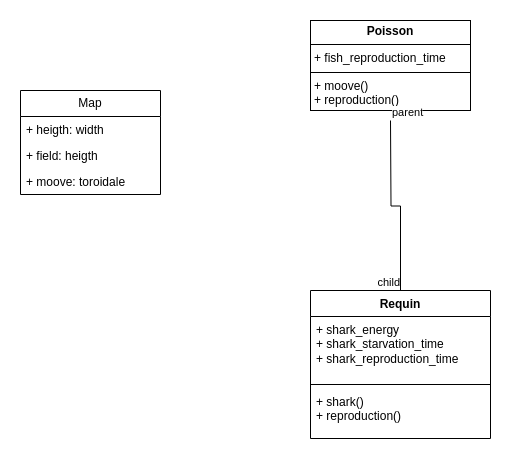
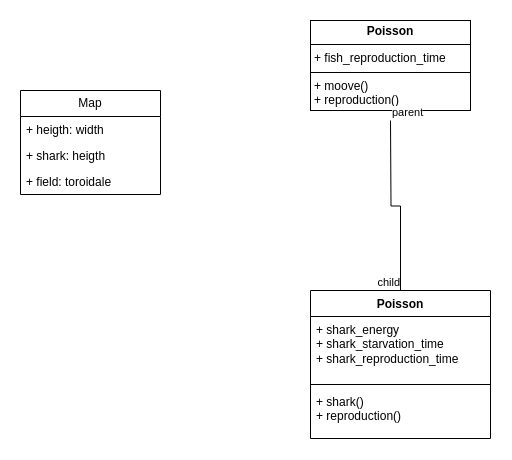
node "+ field: heigth": label "+ field: heigth" -> "+ shark: heigth"
node "+ moove: toroidale": label "+ moove: toroidale" -> "+ field: toroidale"
node "Requin": label "Requin" -> "Poisson"
